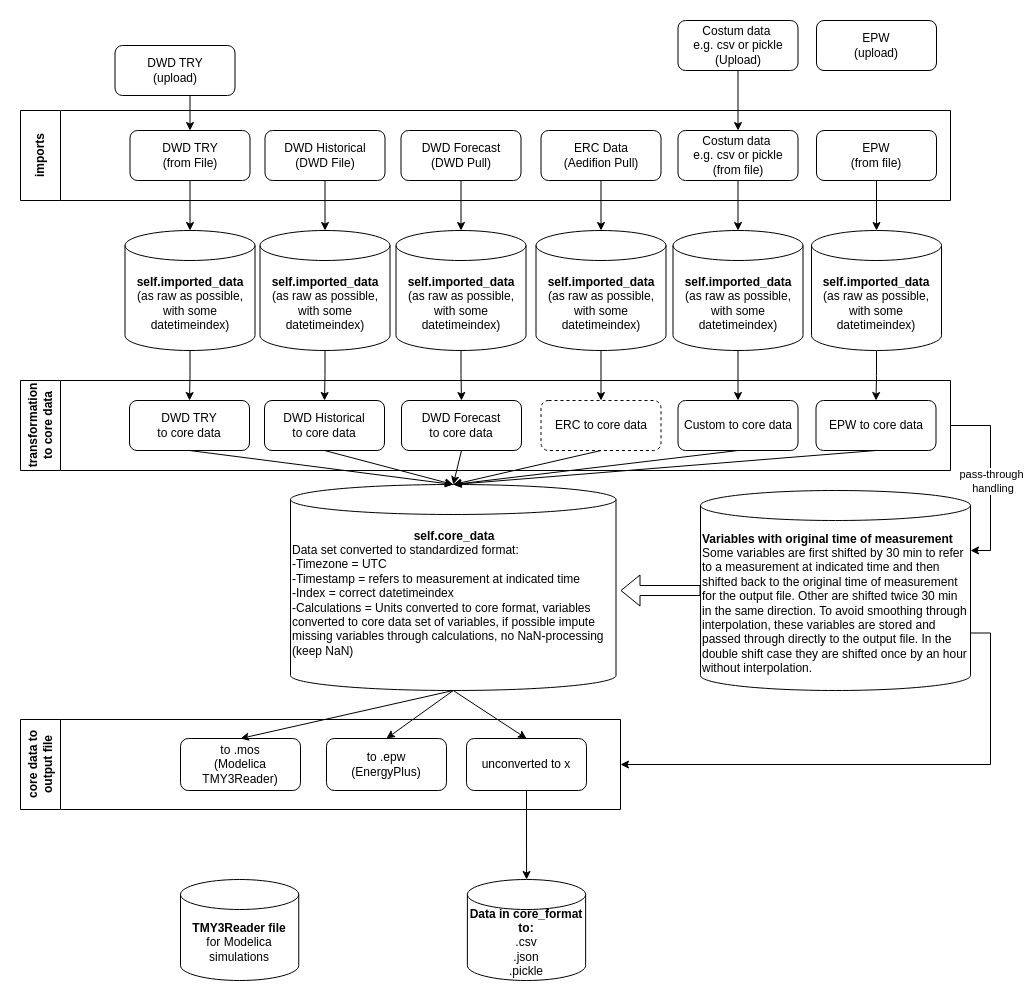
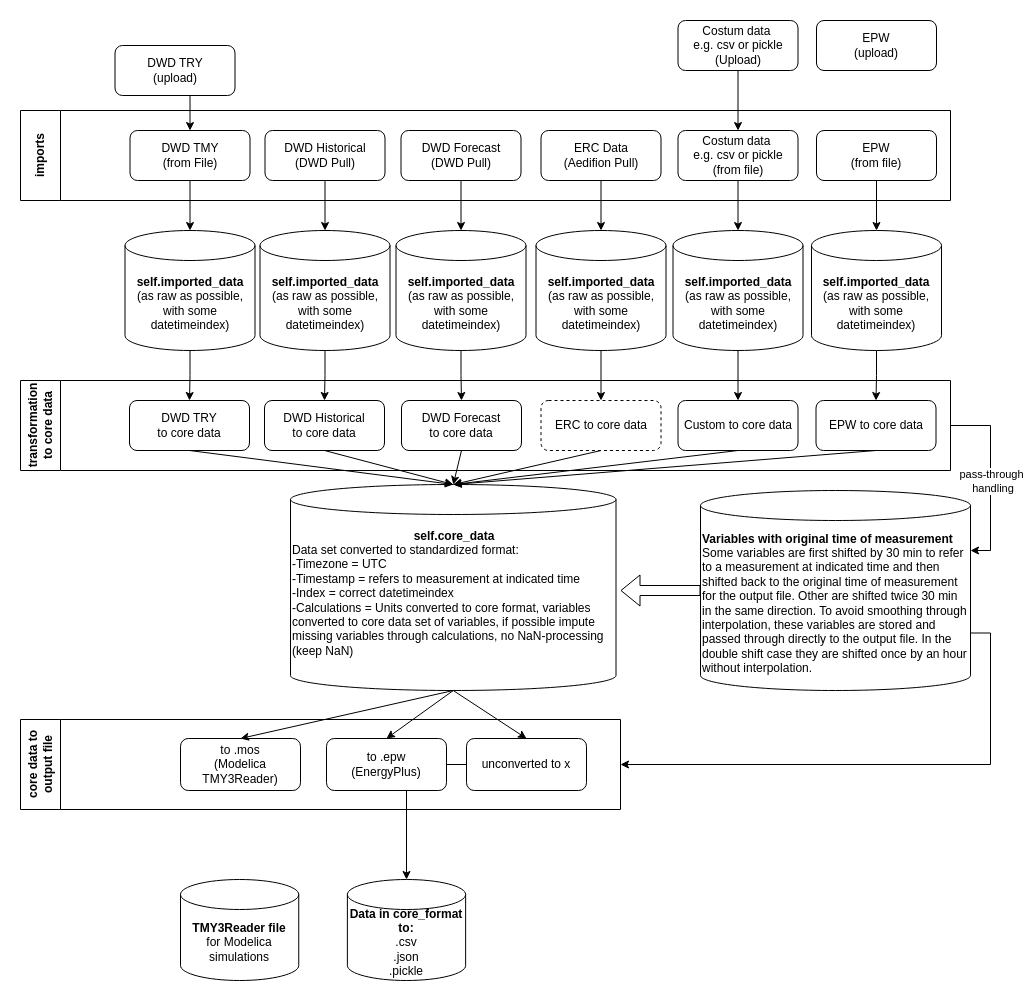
node "DWD TRY (from File)": label "DWD TRY (from File)" -> "DWD TMY (from File)"
node "DWD Historical (DWD File)": label "DWD Historical (DWD File)" -> "DWD Historical (DWD Pull)"
node "Data in core_format to: .csv .json .pickle": moved (527, 930) -> (407, 930)
